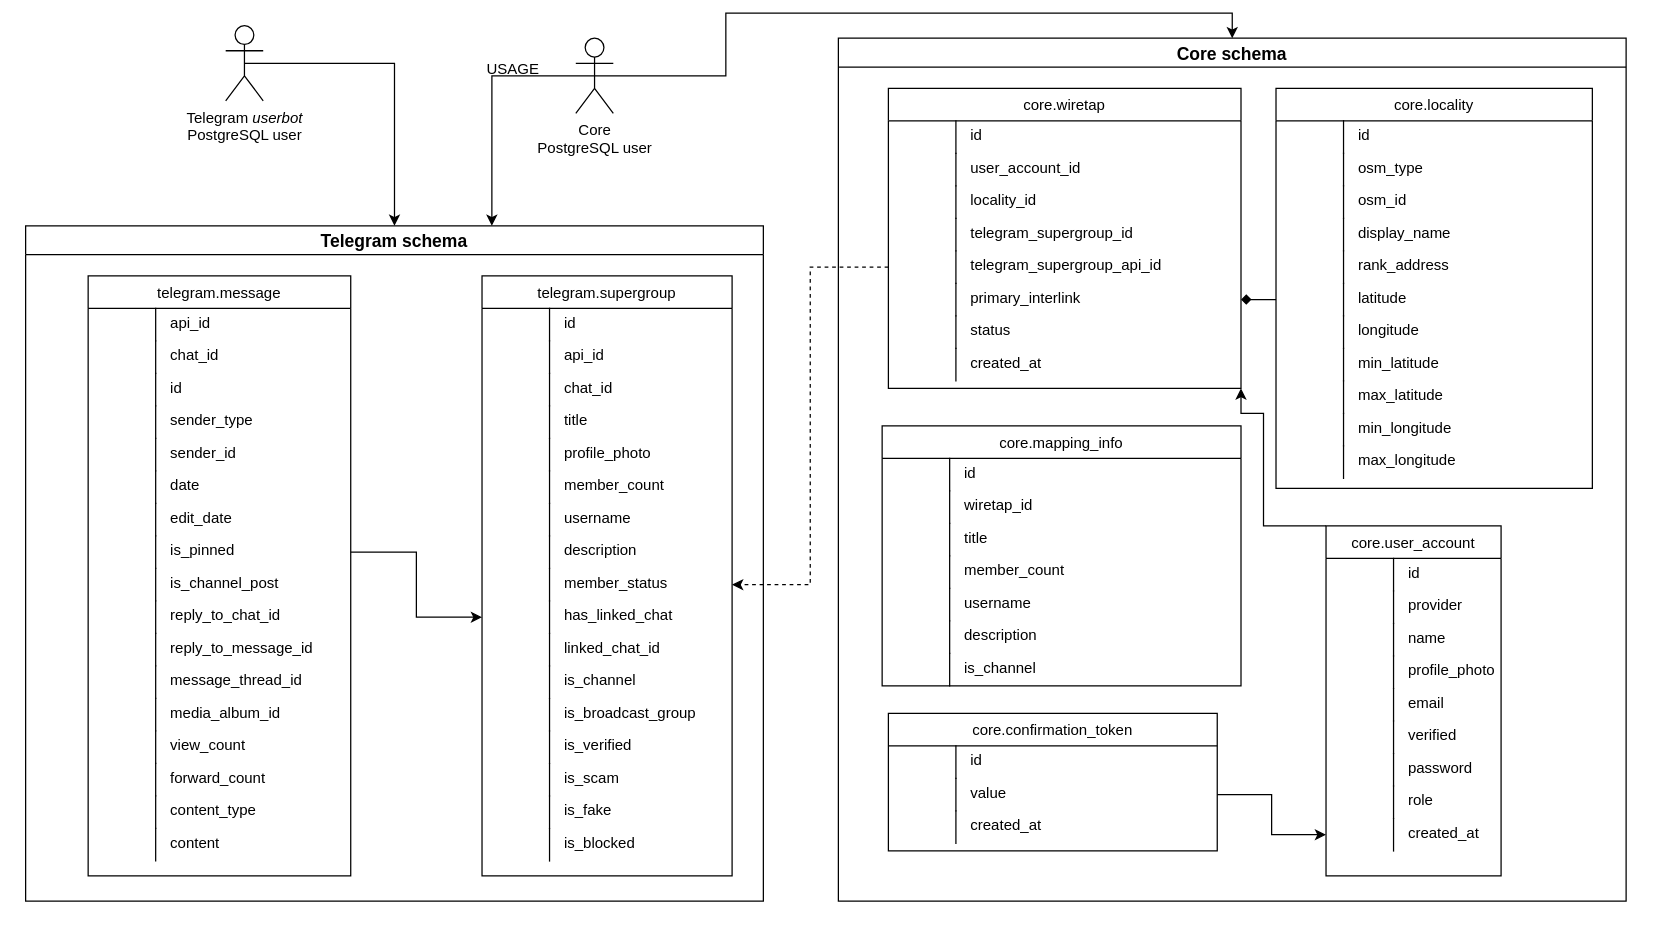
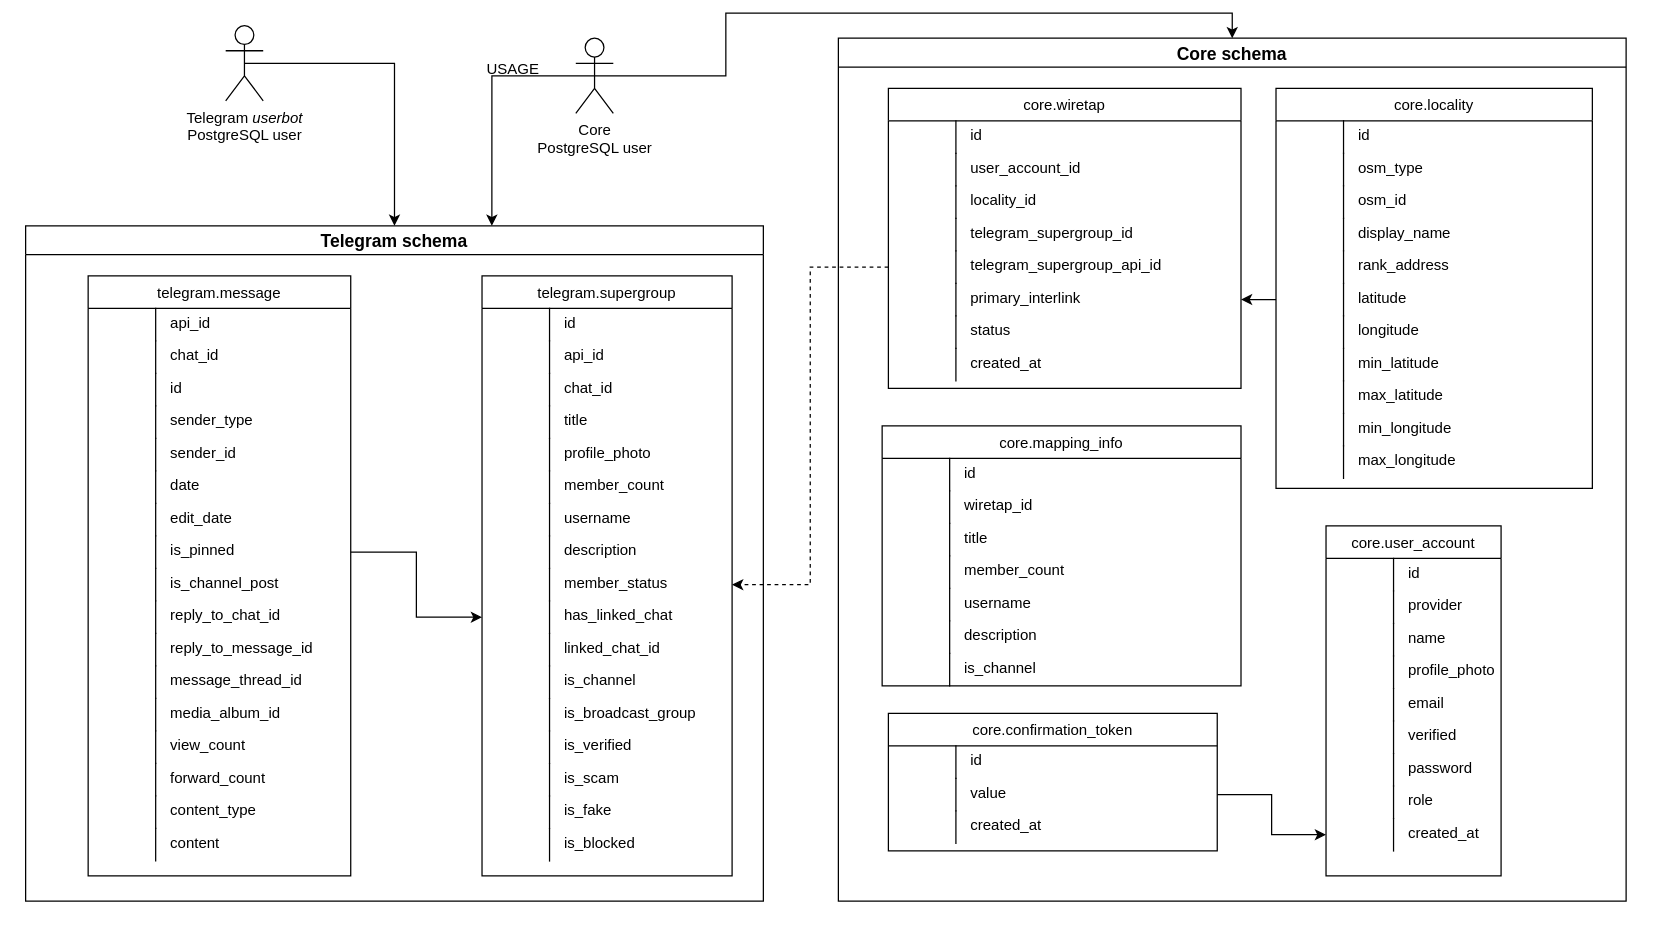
edge "latitude" -> "primary_interlink": arrowhead diamond -> classic
edge "core.user_account" -> "core.wiretap": removed
